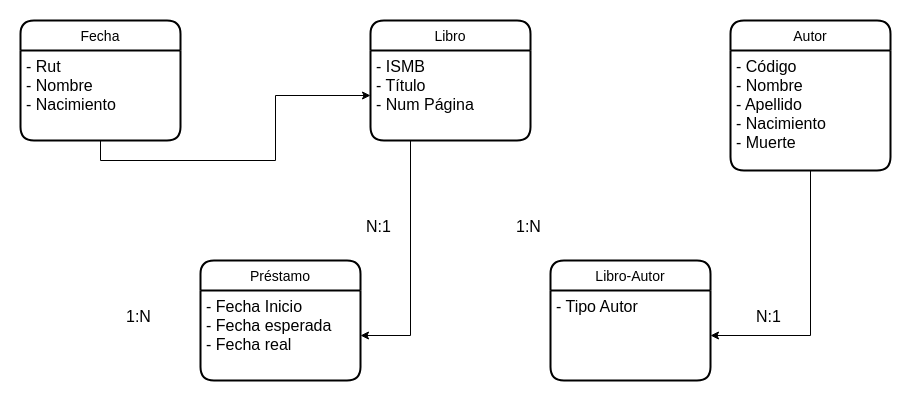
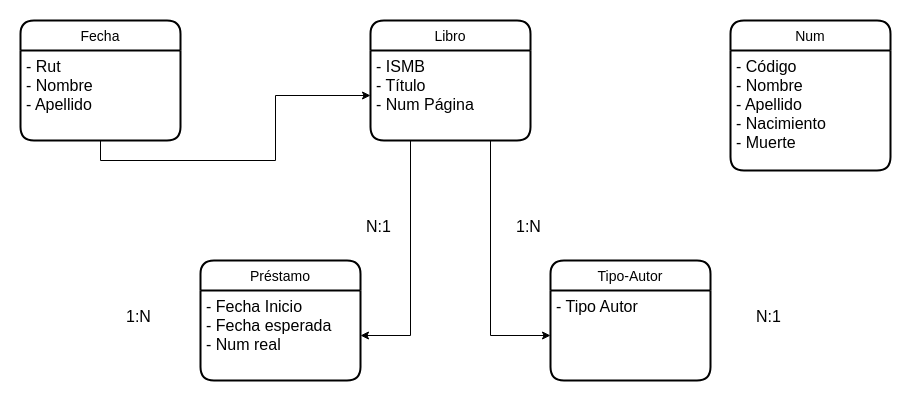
node "Autor": label "Autor" -> "Num"
node "- Rut - Nombre - Nacimiento": label "- Rut - Nombre - Nacimiento" -> "- Rut - Nombre - Apellido"
edge "- ISMB - Título - Num Página" -> "- Tipo Autor": added
node "Libro-Autor": label "Libro-Autor" -> "Tipo-Autor"
edge "- Código - Nombre - Apellido - Nacimiento - Muerte" -> "- Tipo Autor": removed
node "- Fecha Inicio - Fecha esperada - Fecha real": label "- Fecha Inicio - Fecha esperada - Fecha real" -> "- Fecha Inicio - Fecha esperada - Num real"
